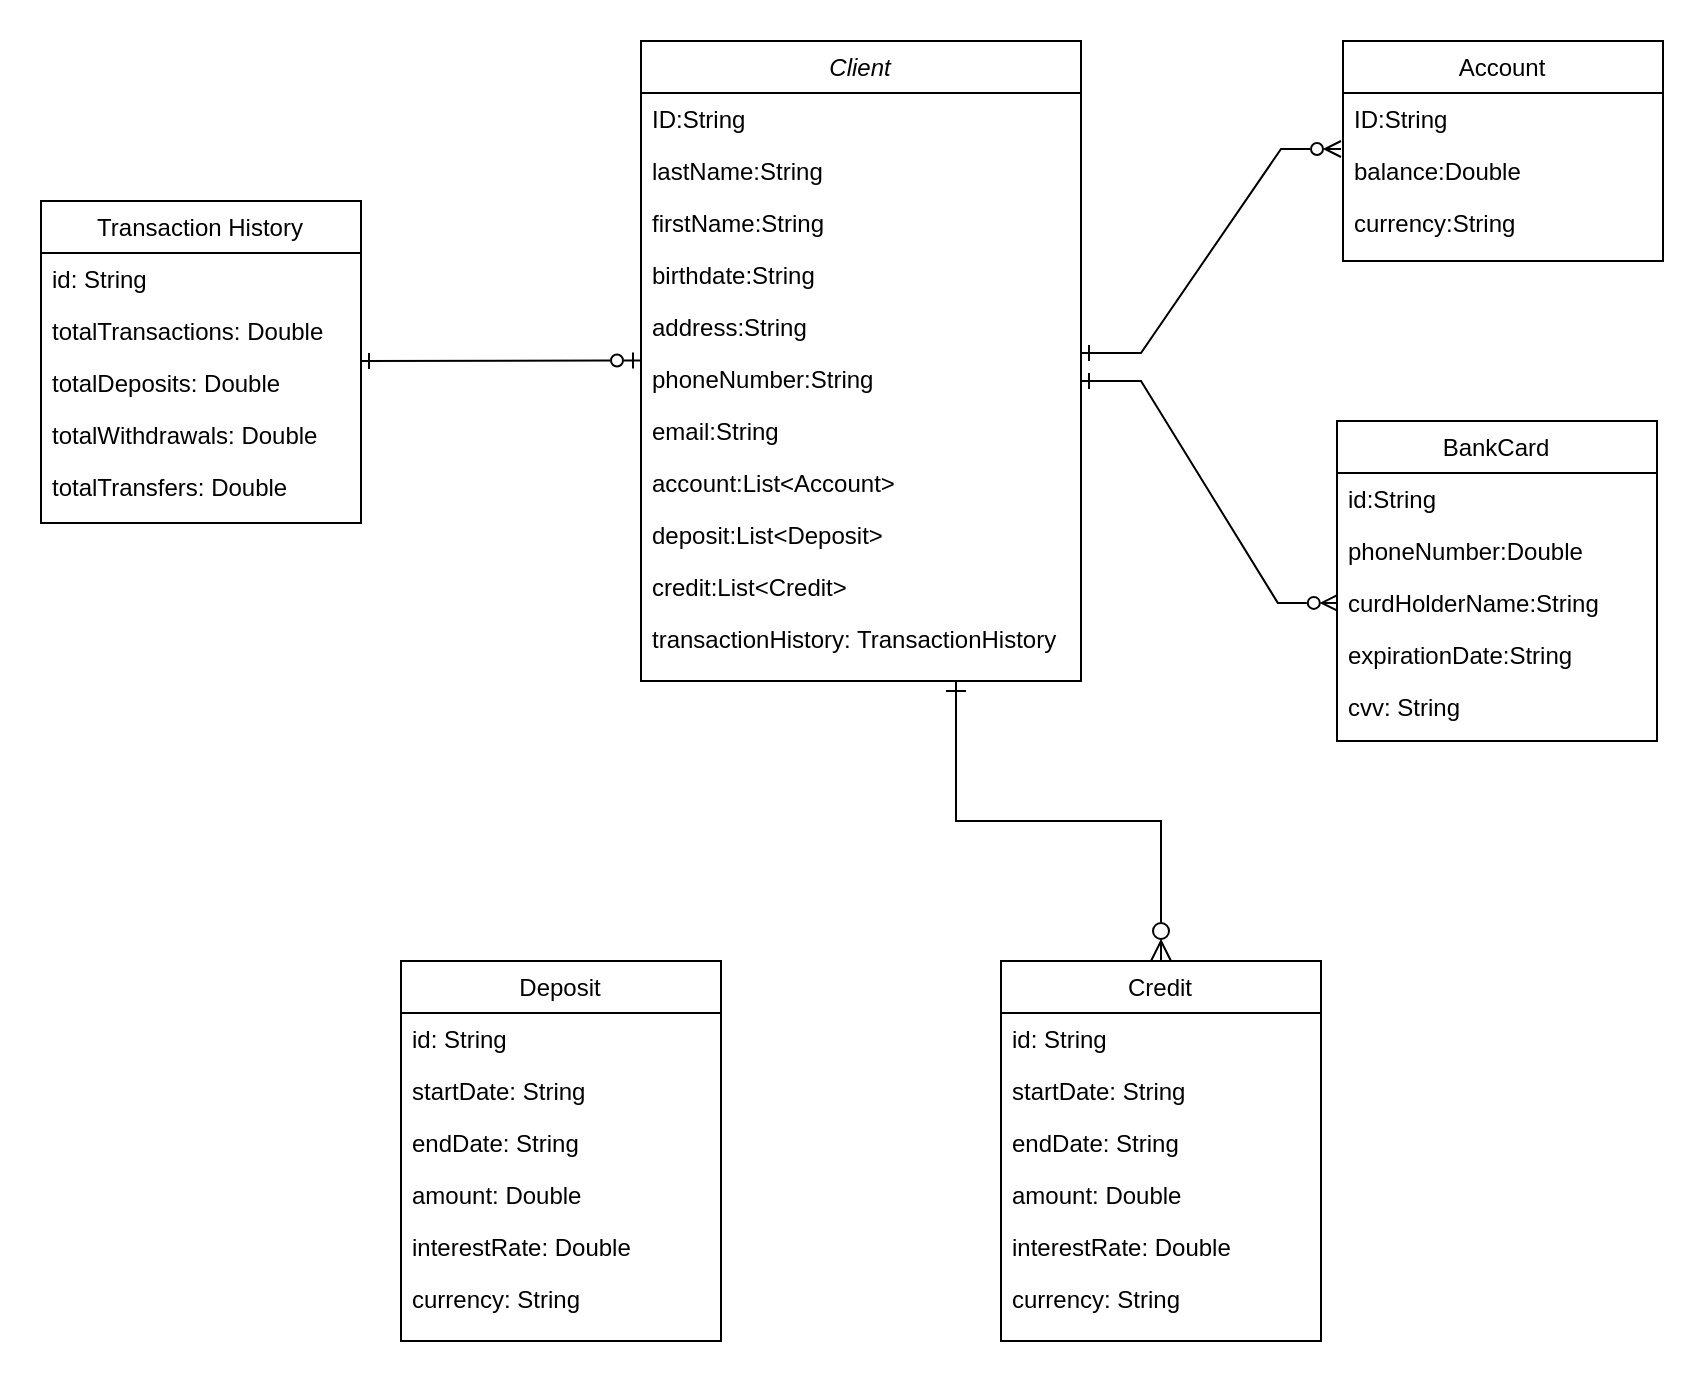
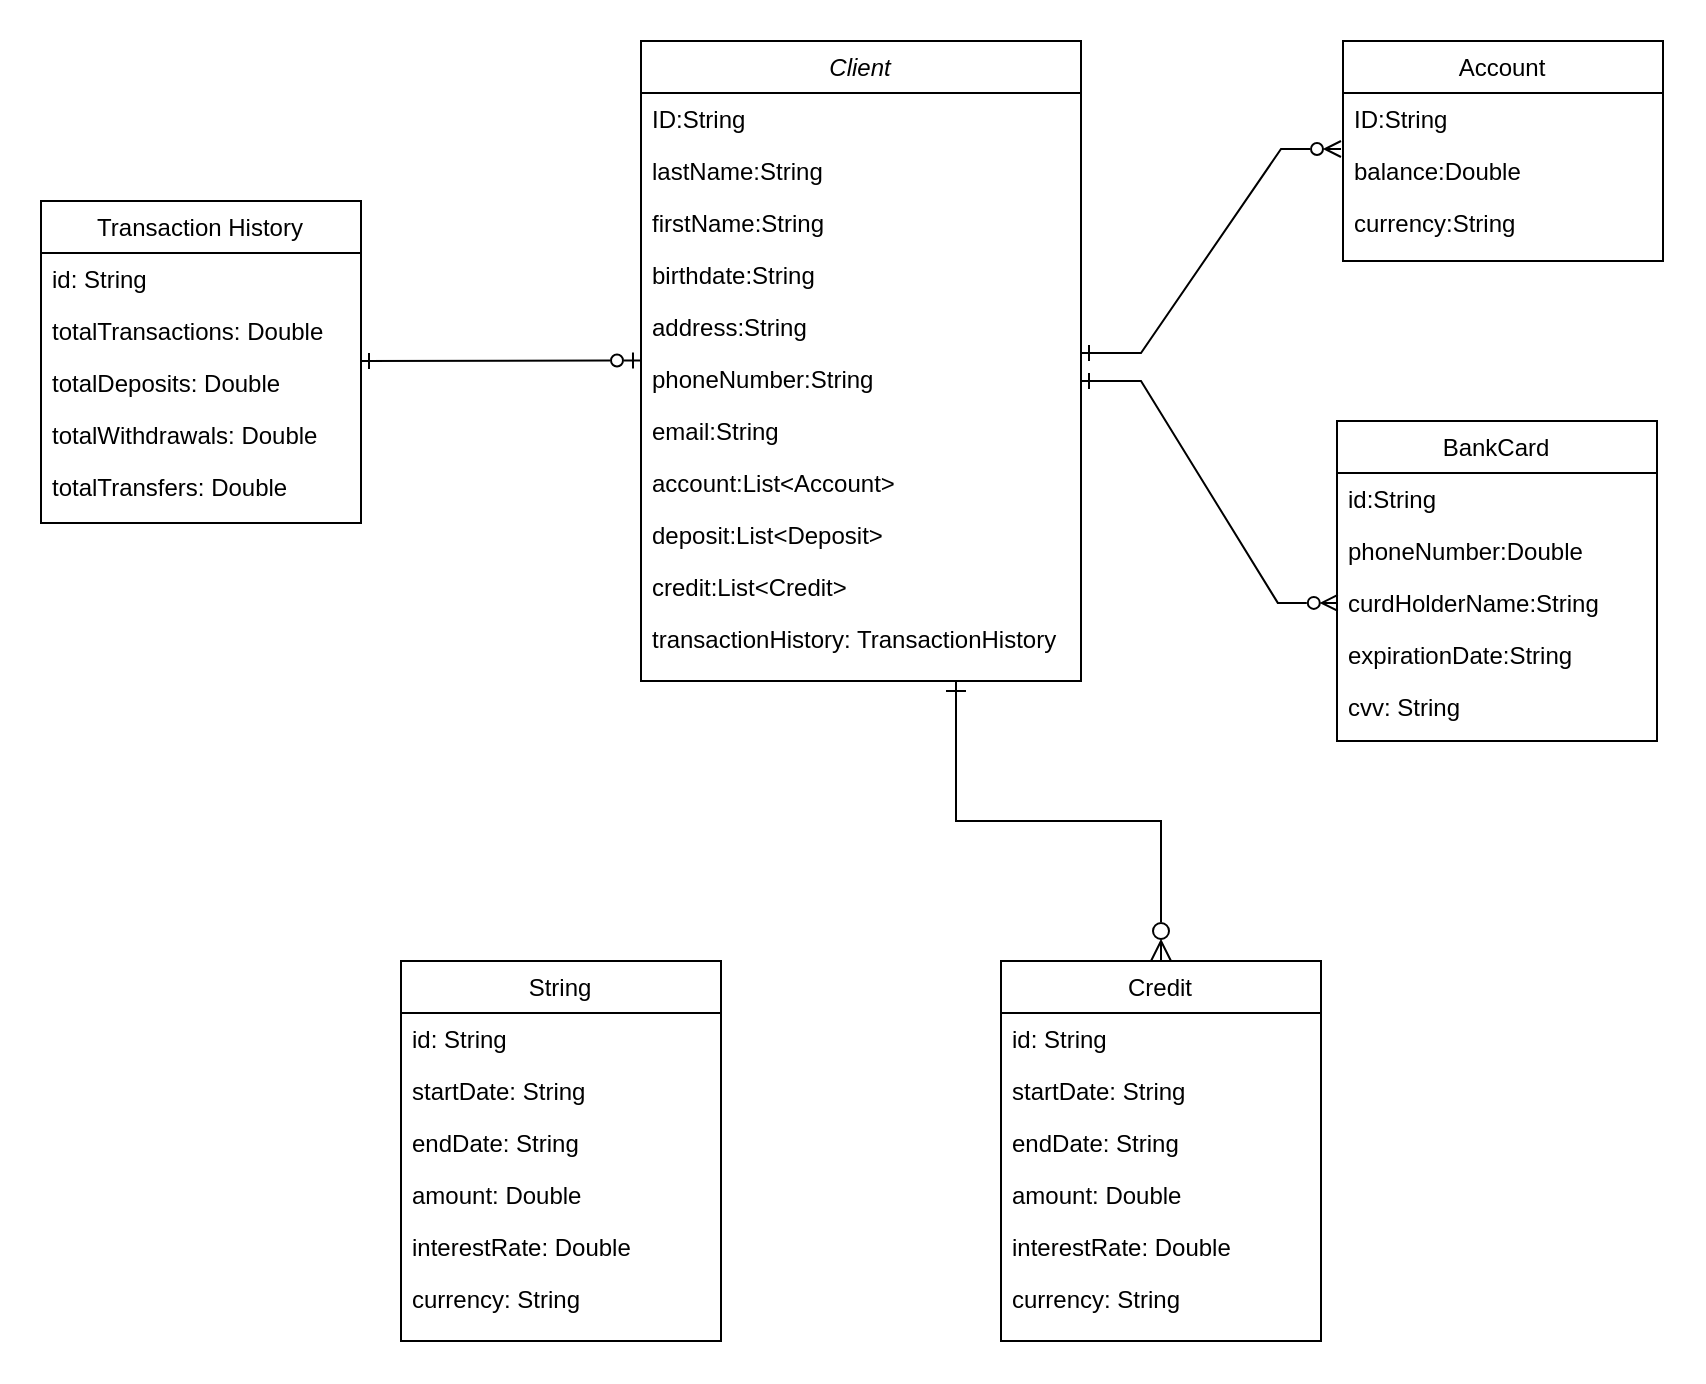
node "Deposit": label "Deposit" -> "String"
